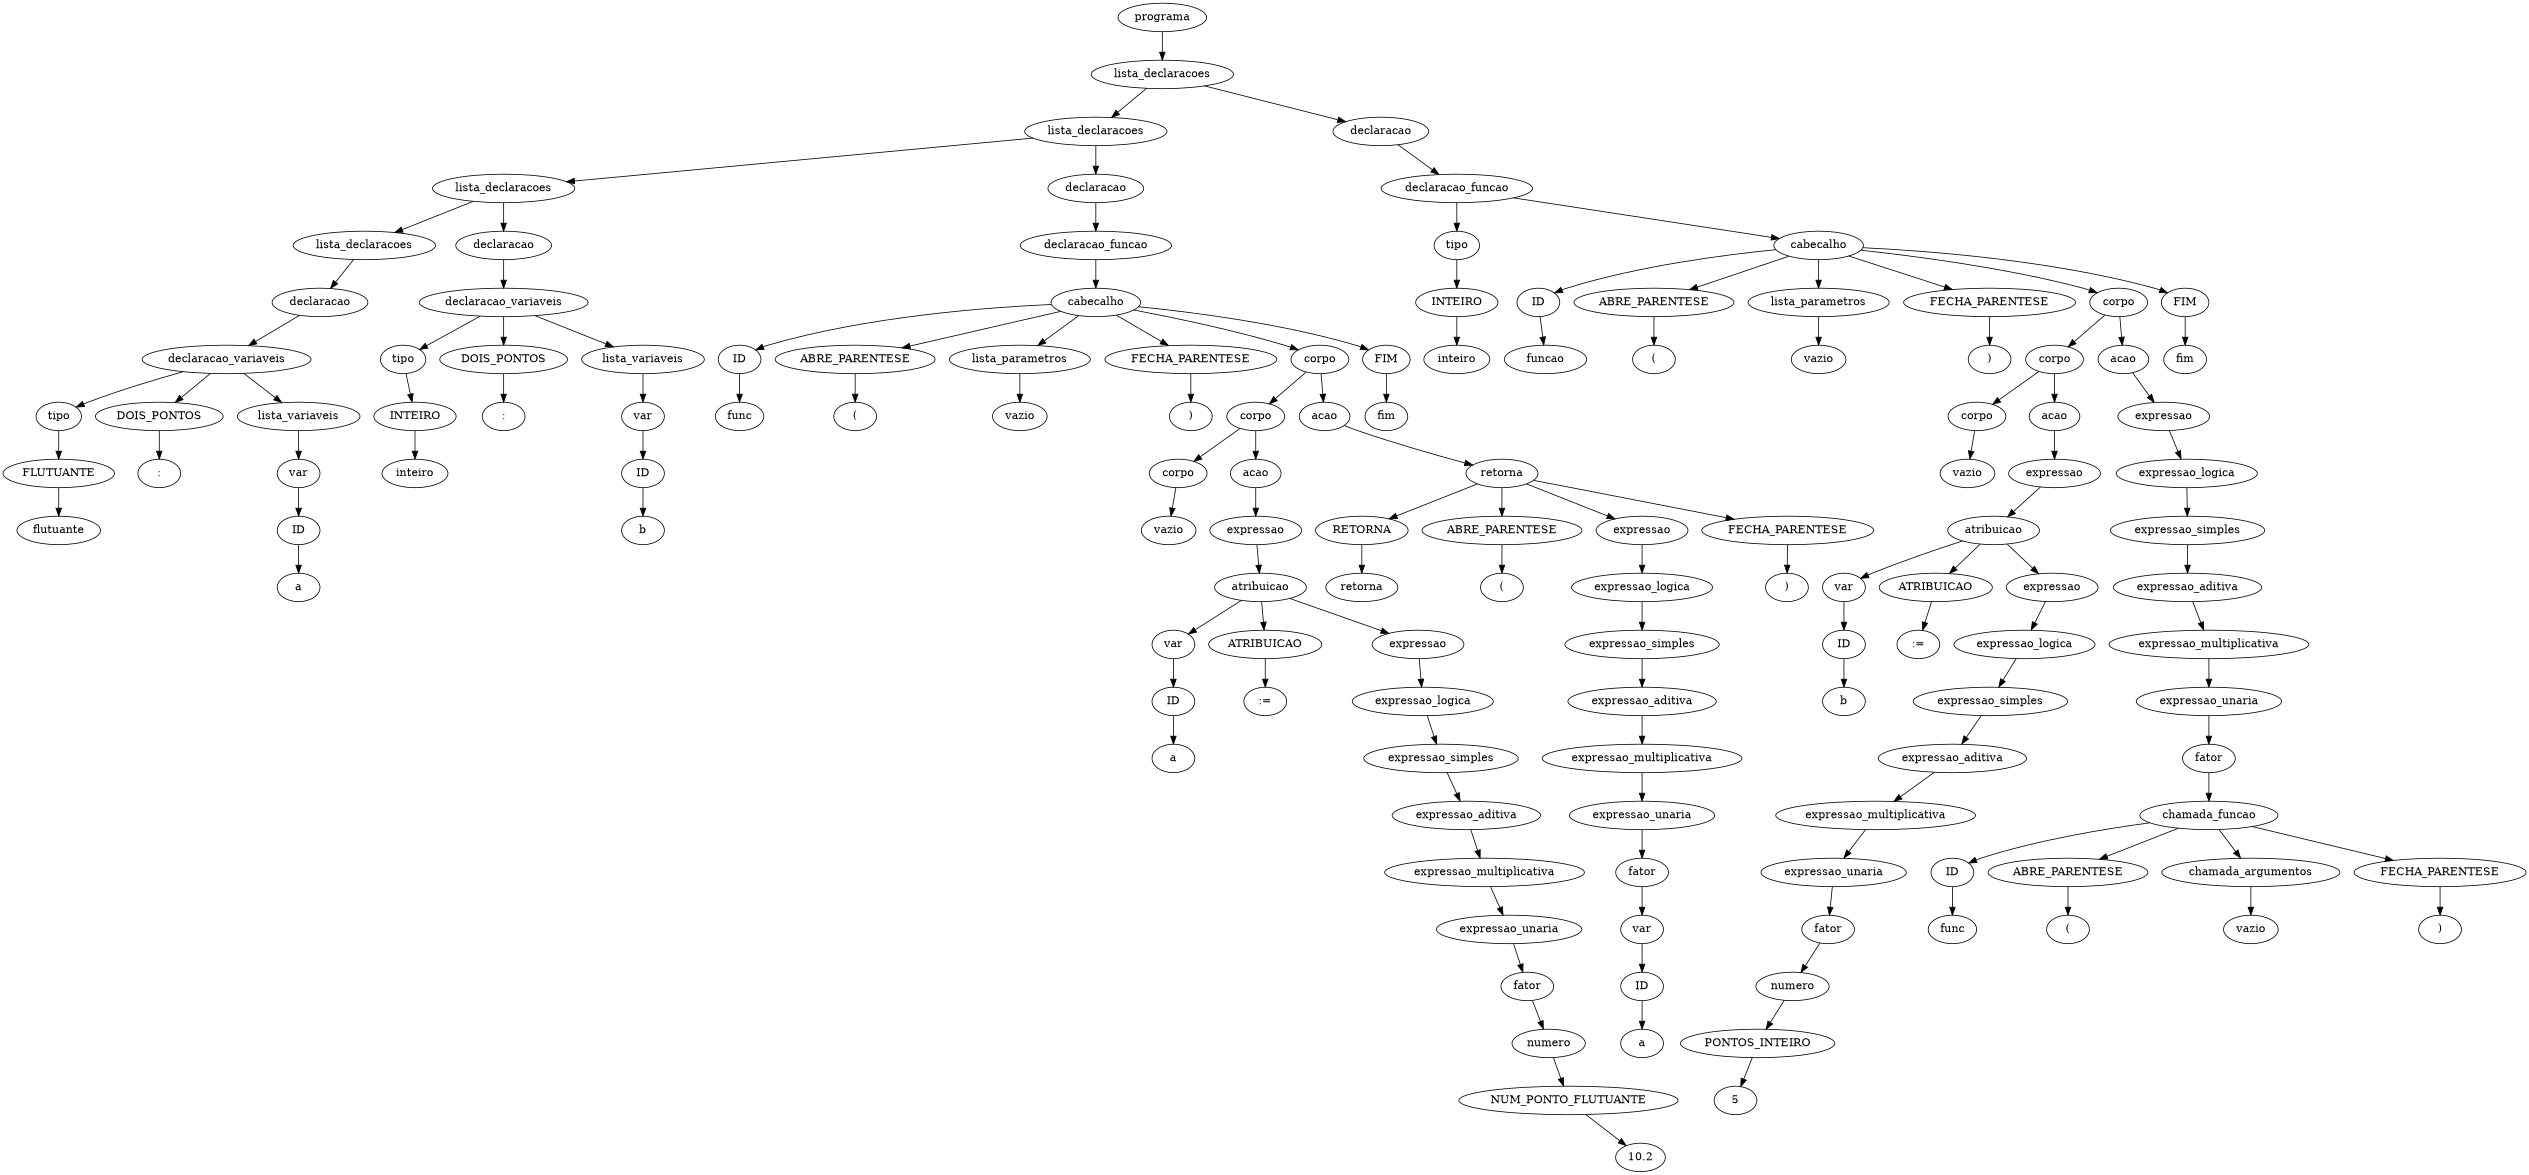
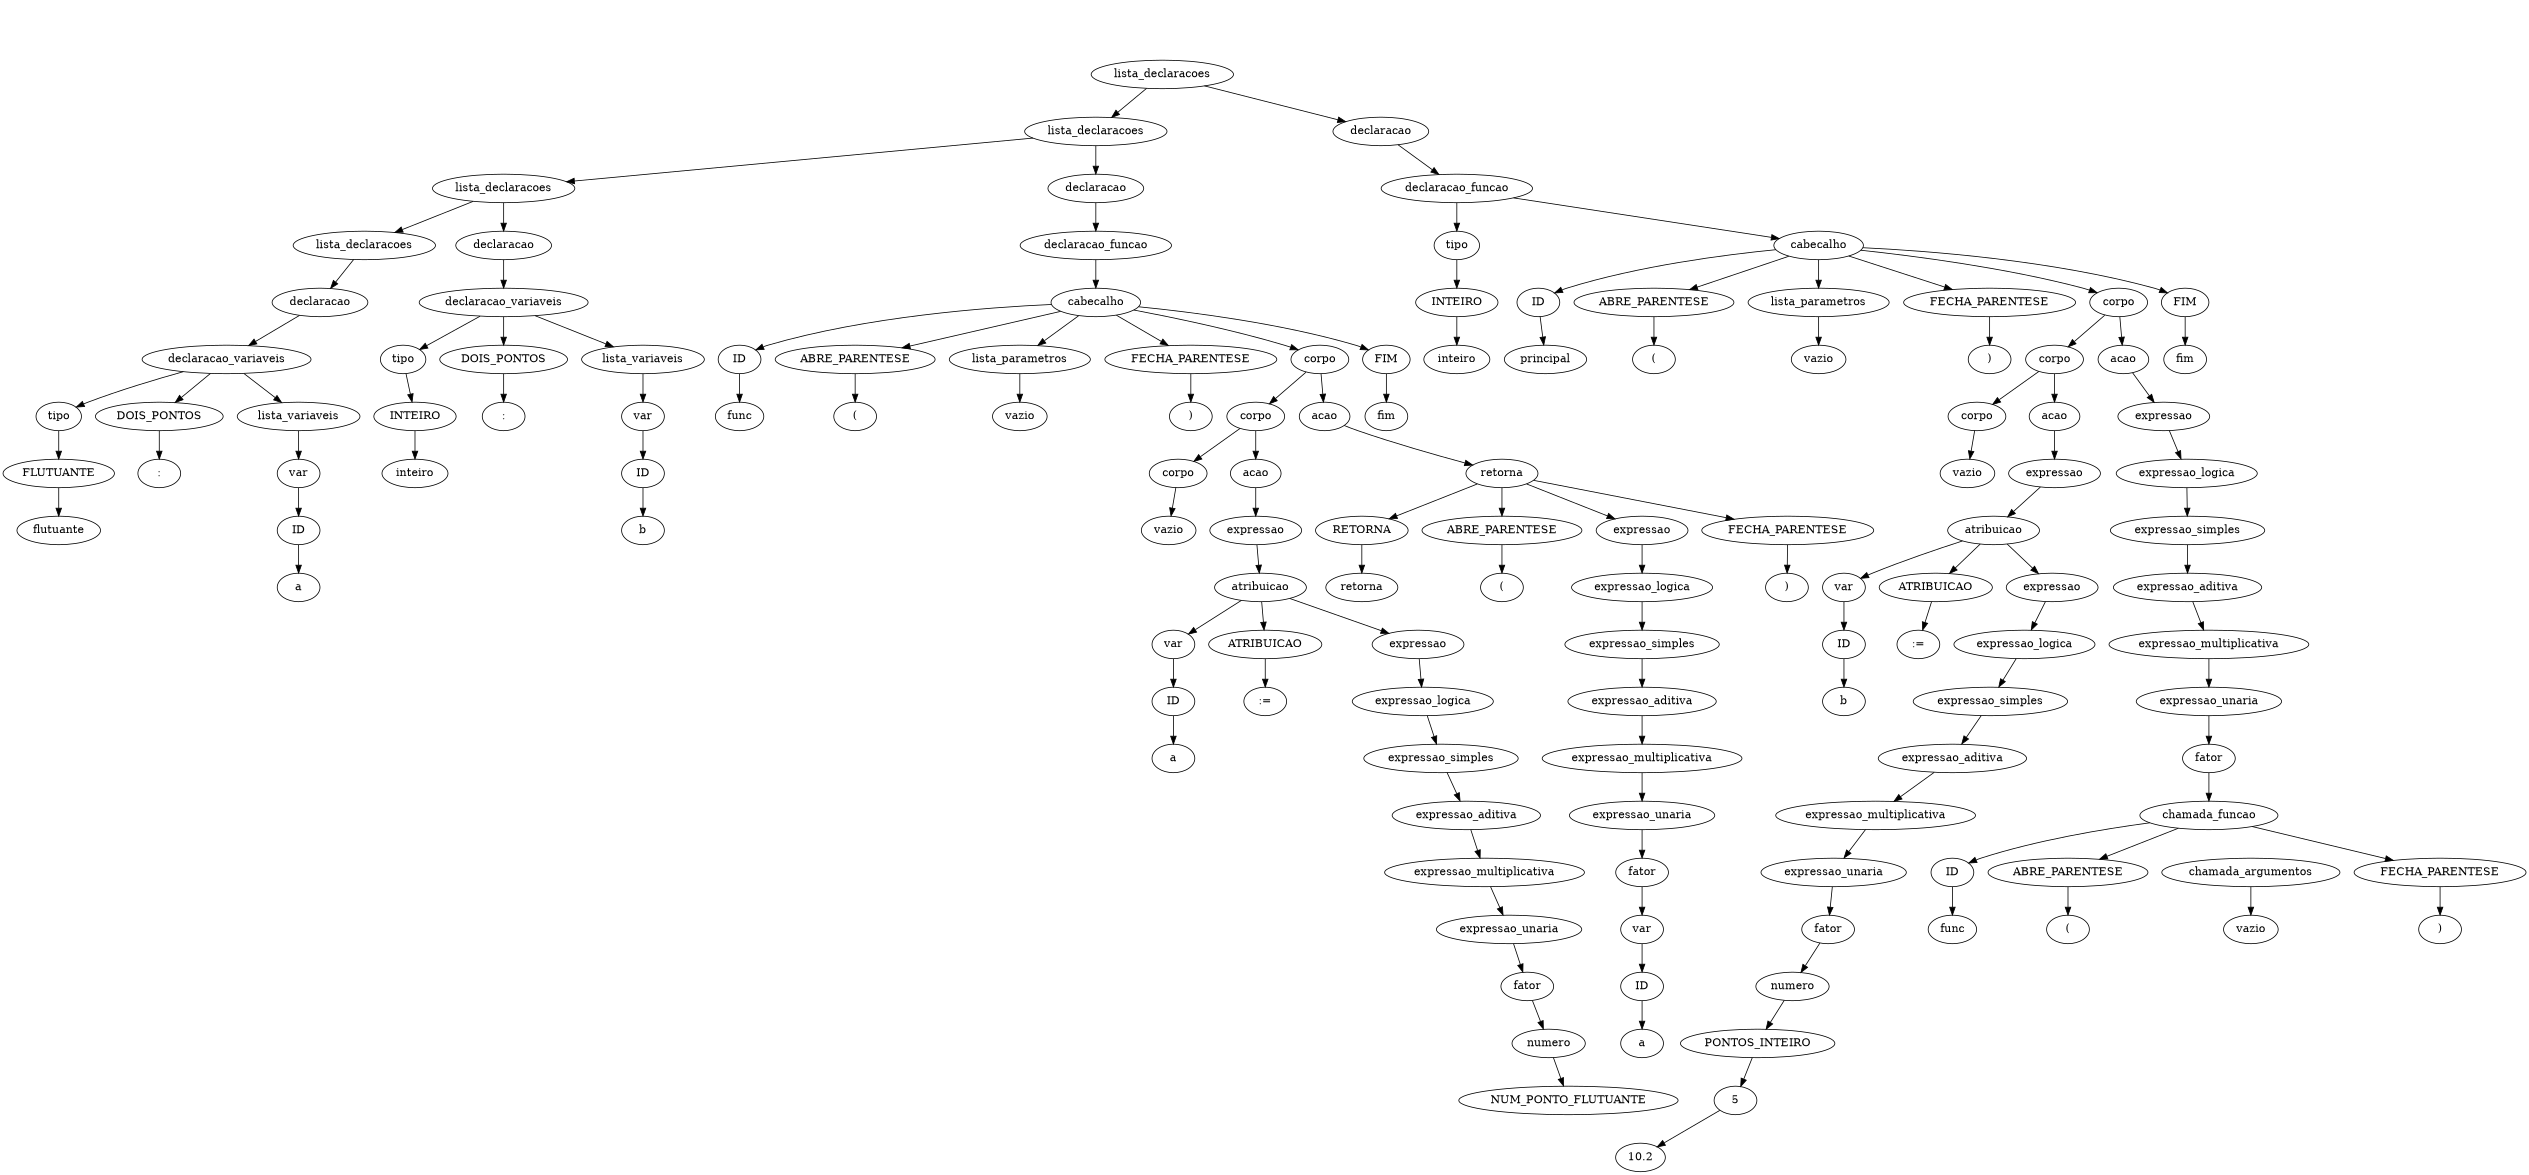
node "programa": removed
node "funcao": label "funcao" -> "principal"
edge "chamada_funcao" -> "chamada_argumentos": removed
edge "NUM_PONTO_FLUTUANTE" -> "10.2": now "5" -> "10.2"
